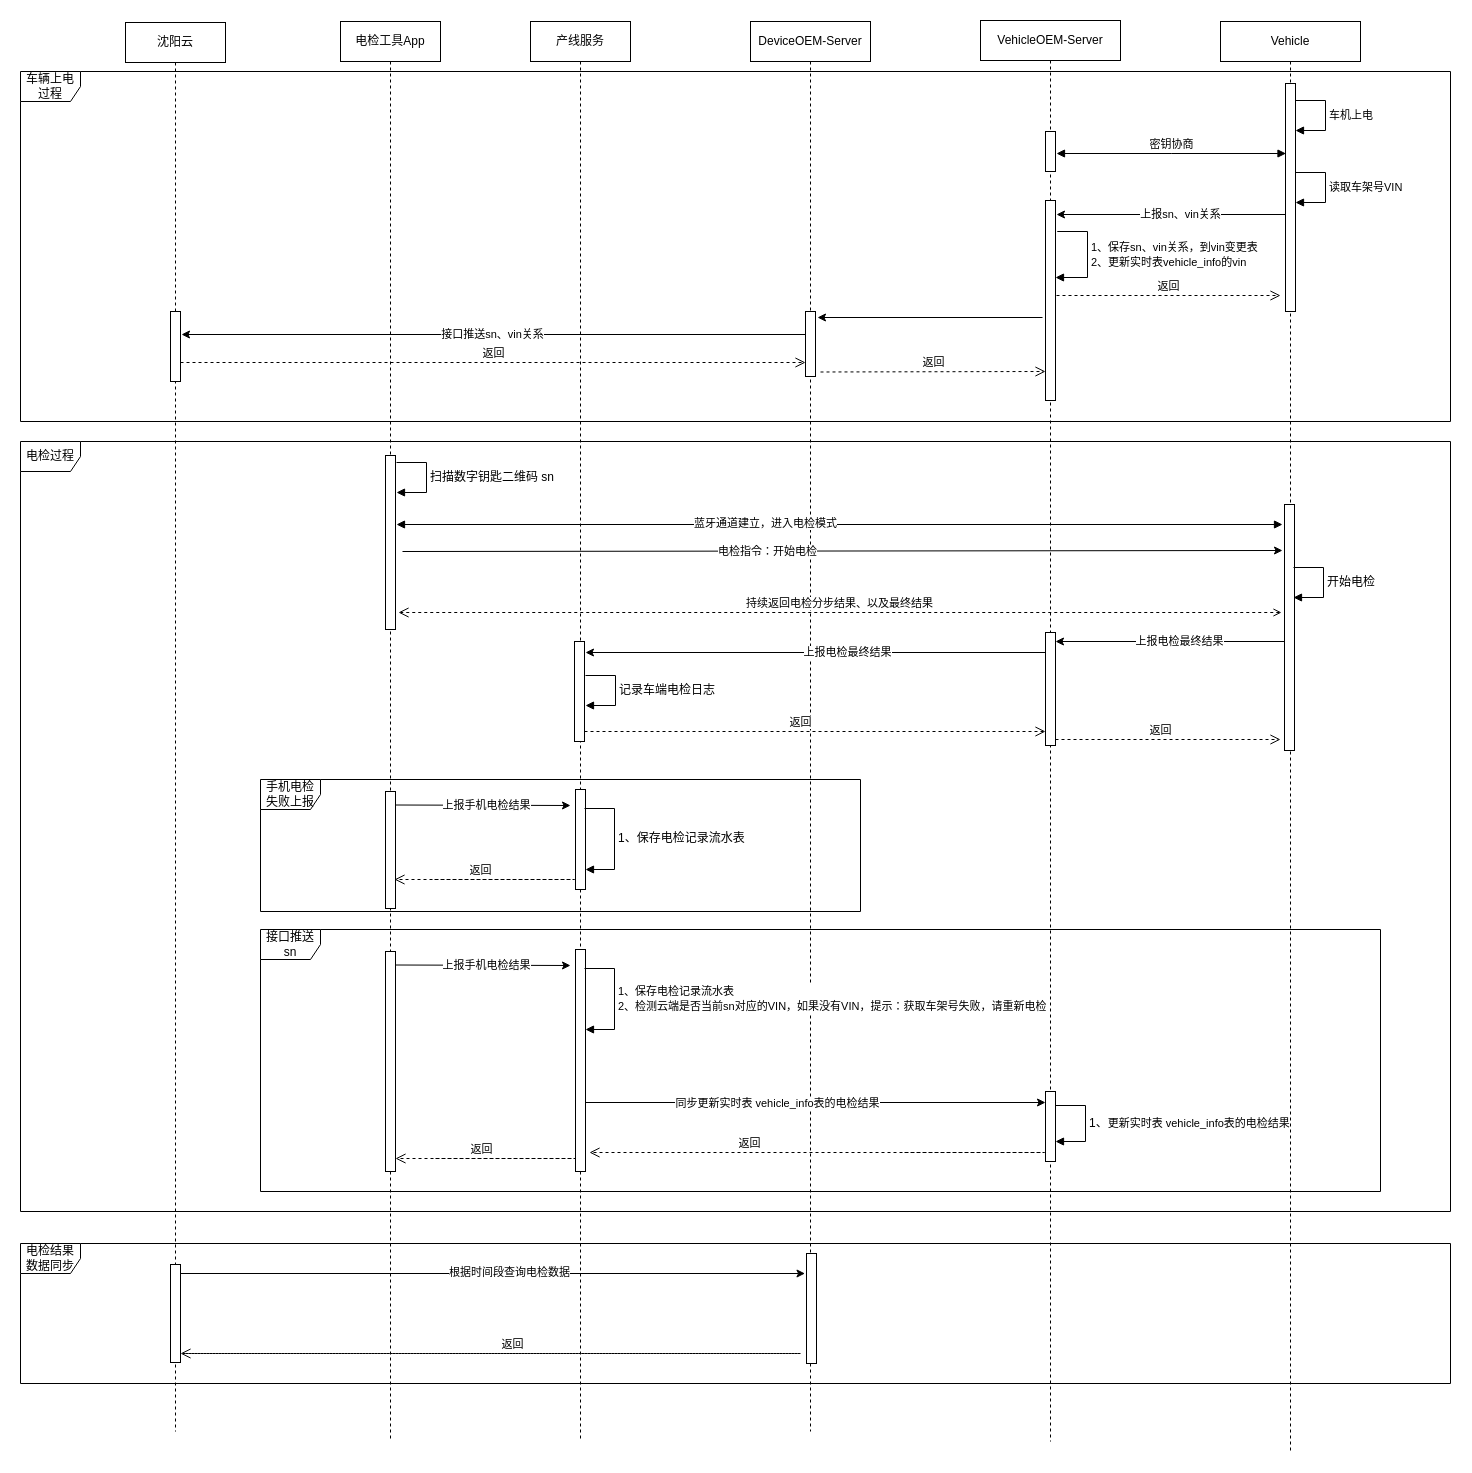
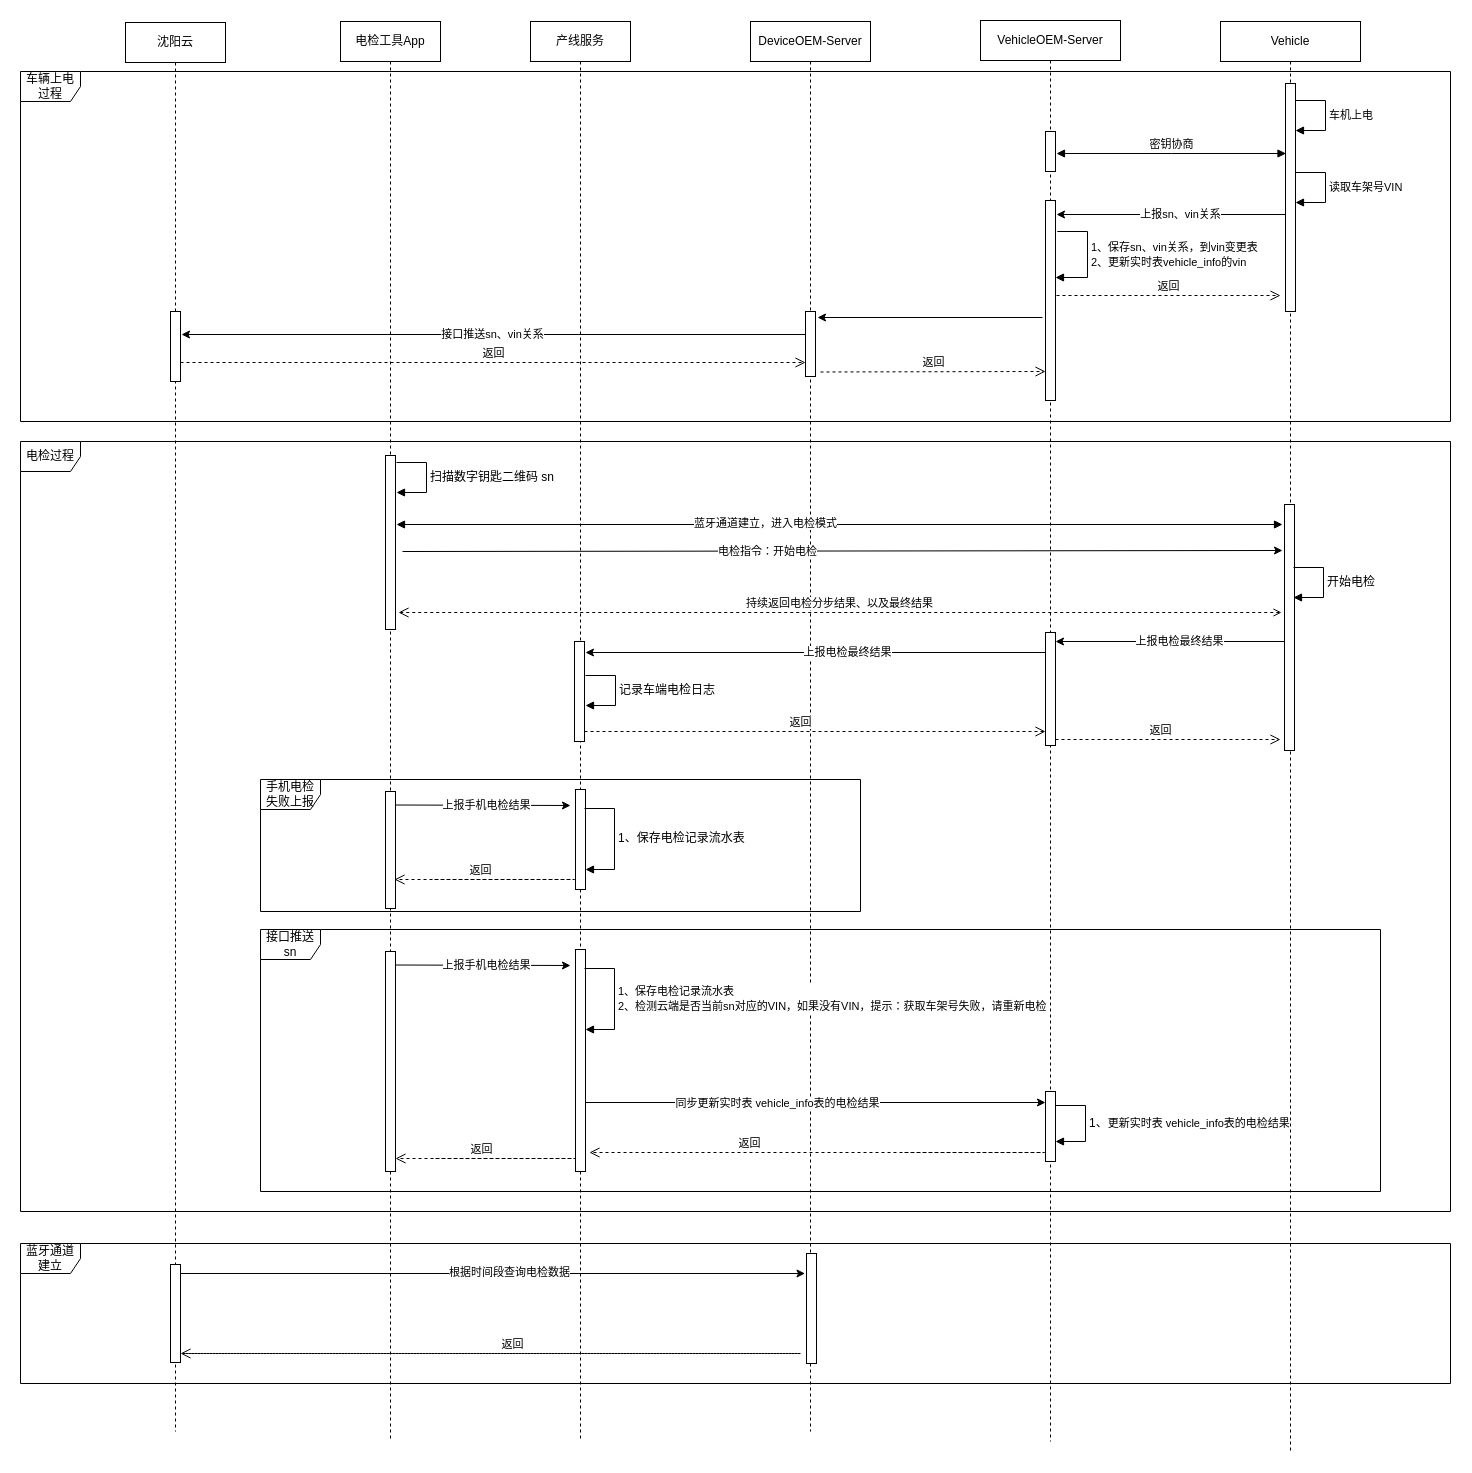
node "电检结果数据同步": label "电检结果数据同步" -> "蓝牙通道建立"
